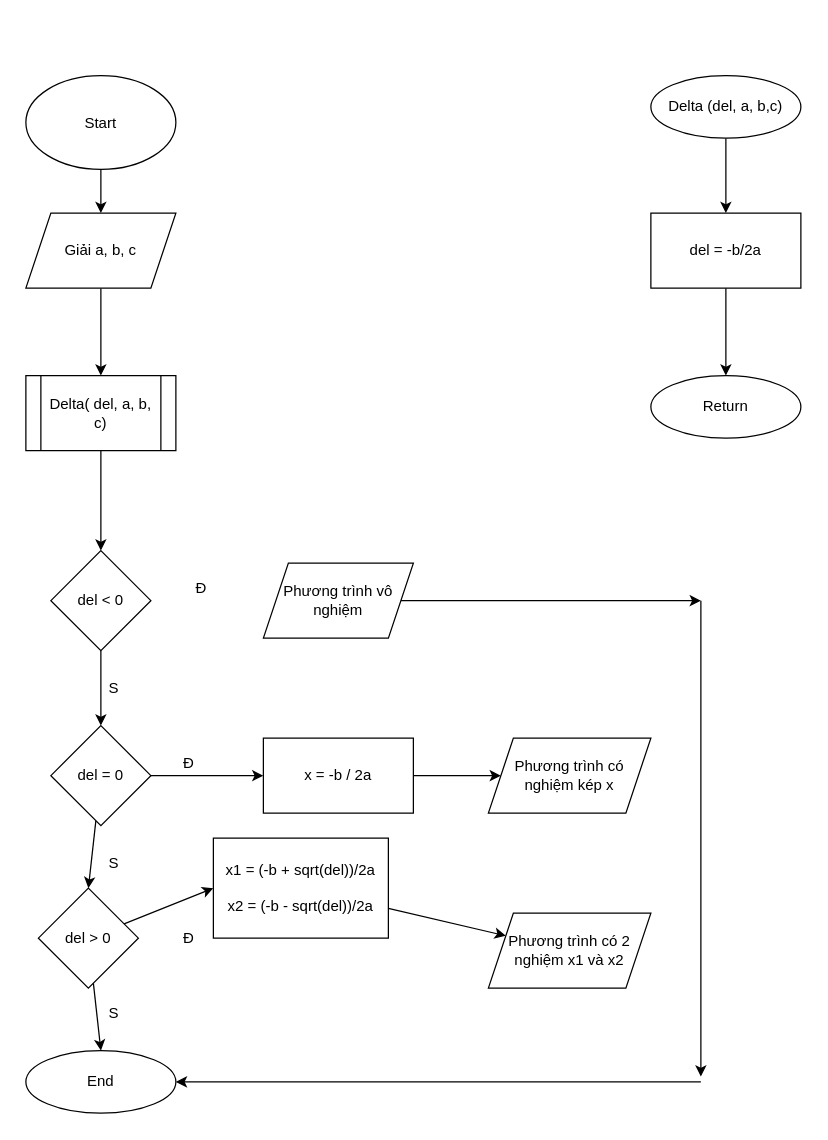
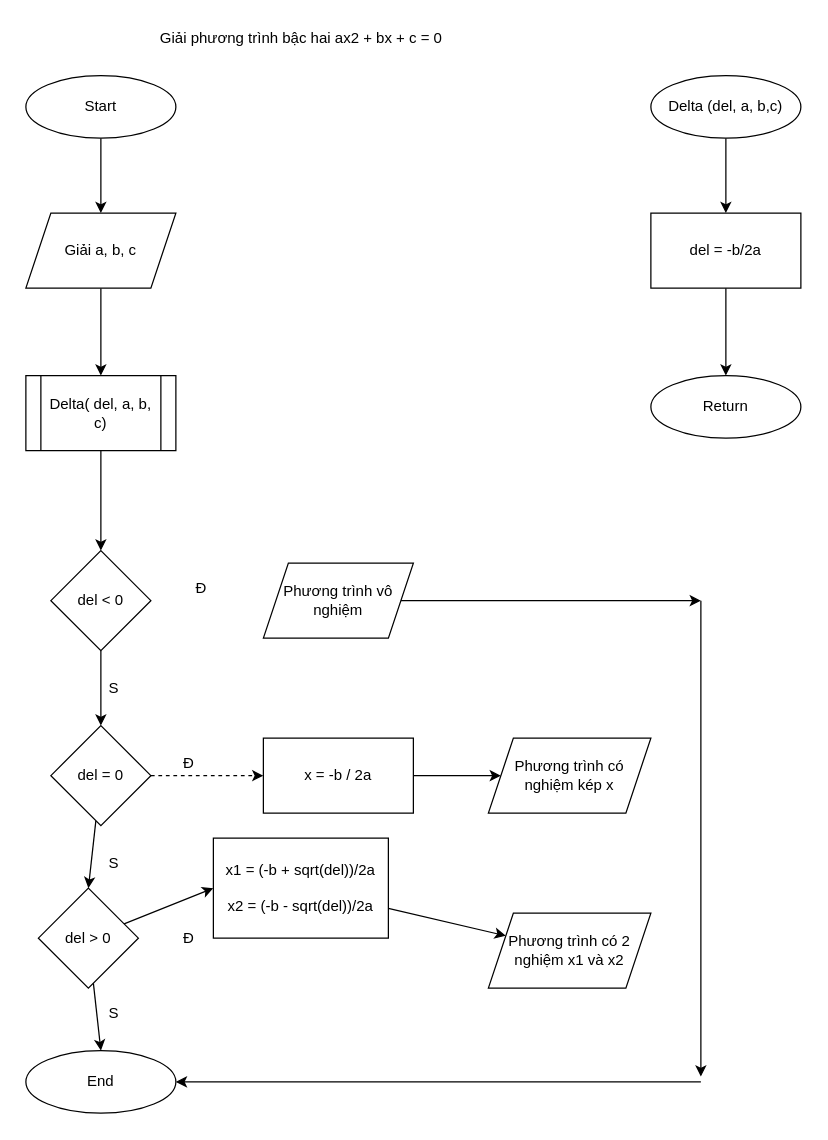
node "Giải phương trình bậc hai ax2 + bx + c = 0": added
node "Start": size 150x94 -> 150x63
edge "del = 0" -> "x = -b / 2a": style solid -> dashed
